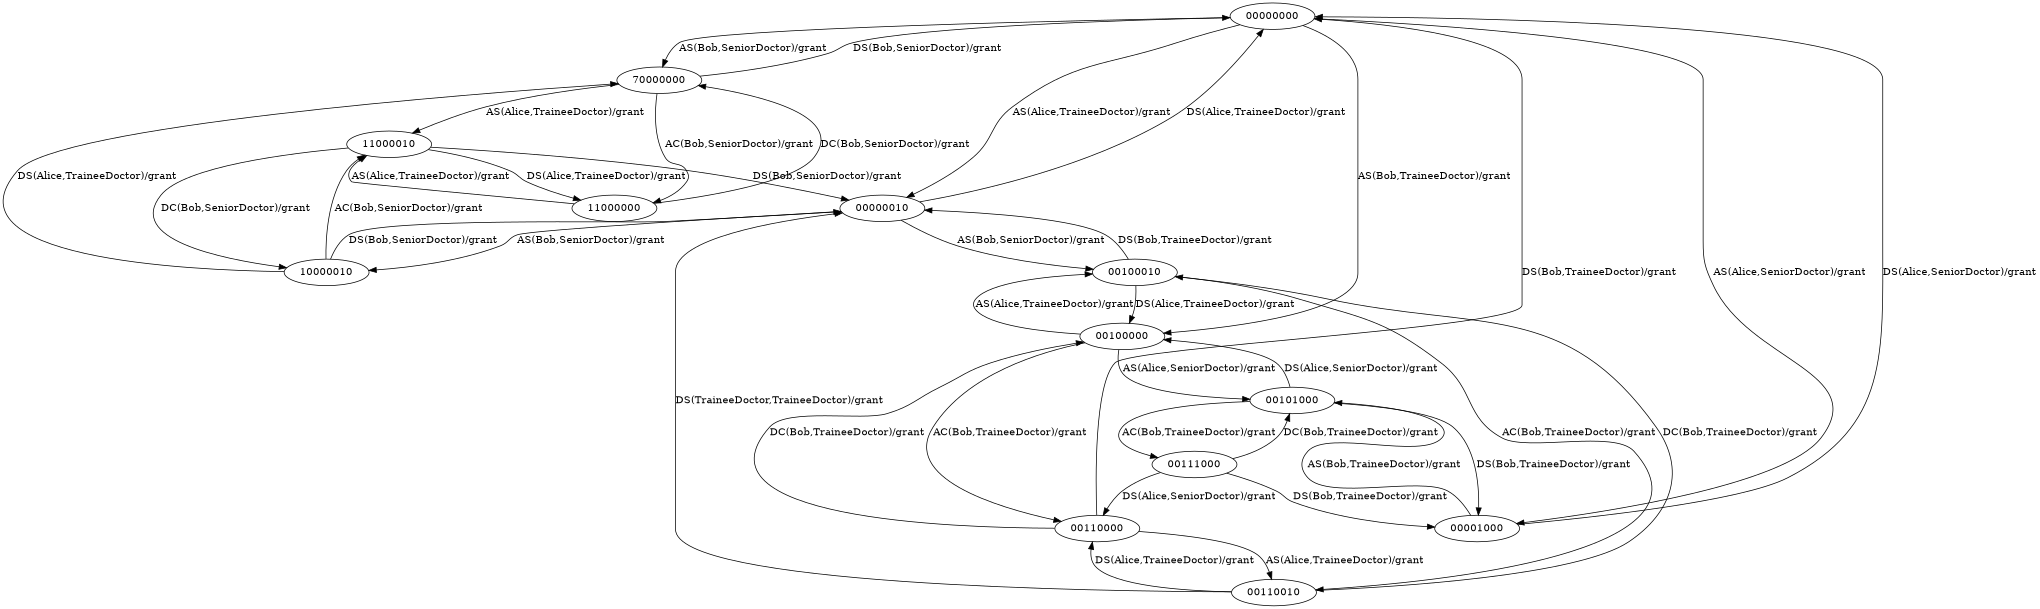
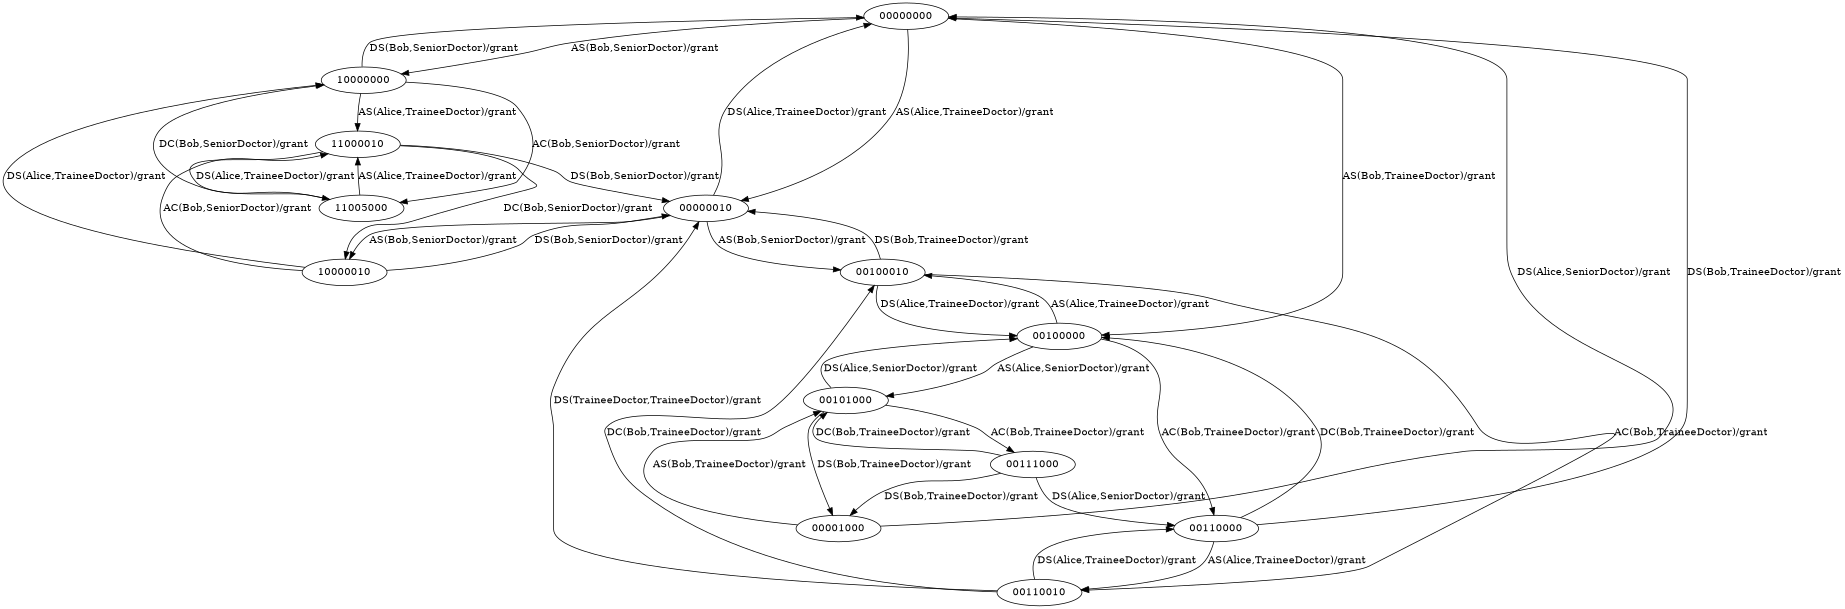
node "70000000": label "70000000" -> "10000000"
node "11000000": label "11000000" -> "11005000"
edge "00000000" -> "00001000": removed, label "AS(Alice,SeniorDoctor)/grant"
